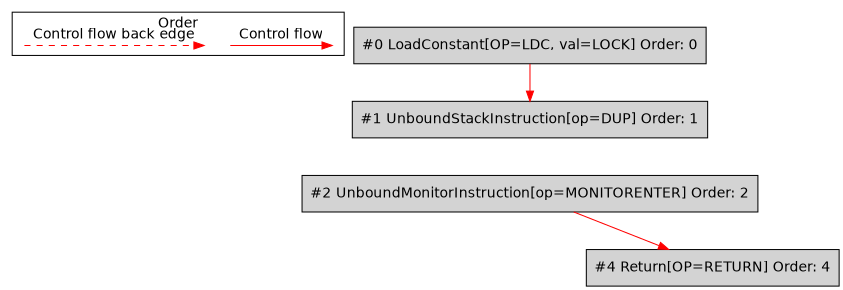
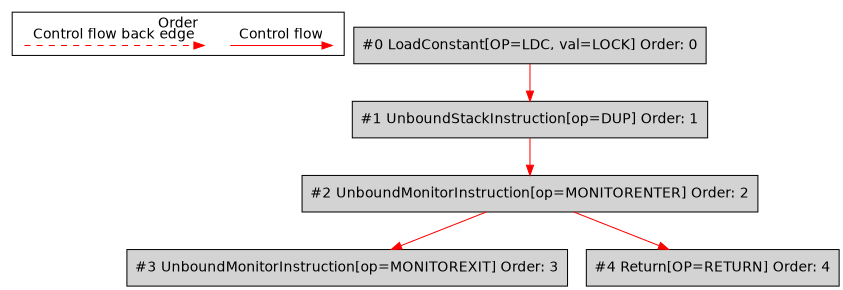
edge "#1 UnboundStackInstruction[op=DUP] Order: 1" -> "#2 UnboundMonitorInstruction[op=MONITORENTER] Order: 2": added
node "#3 UnboundMonitorInstruction[op=MONITOREXIT] Order: 3": added
